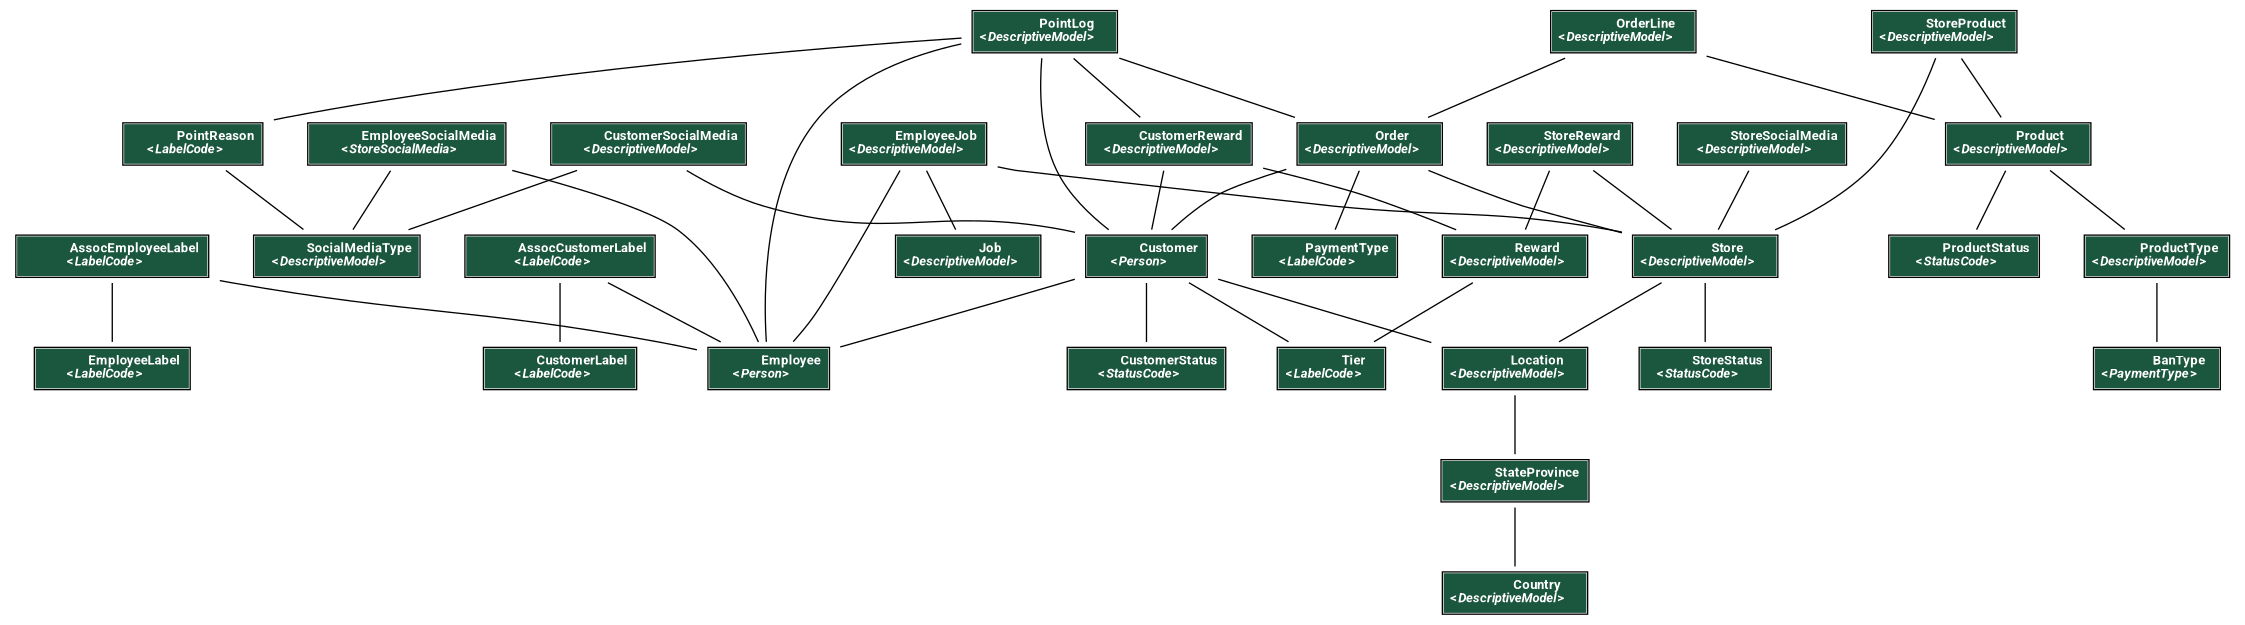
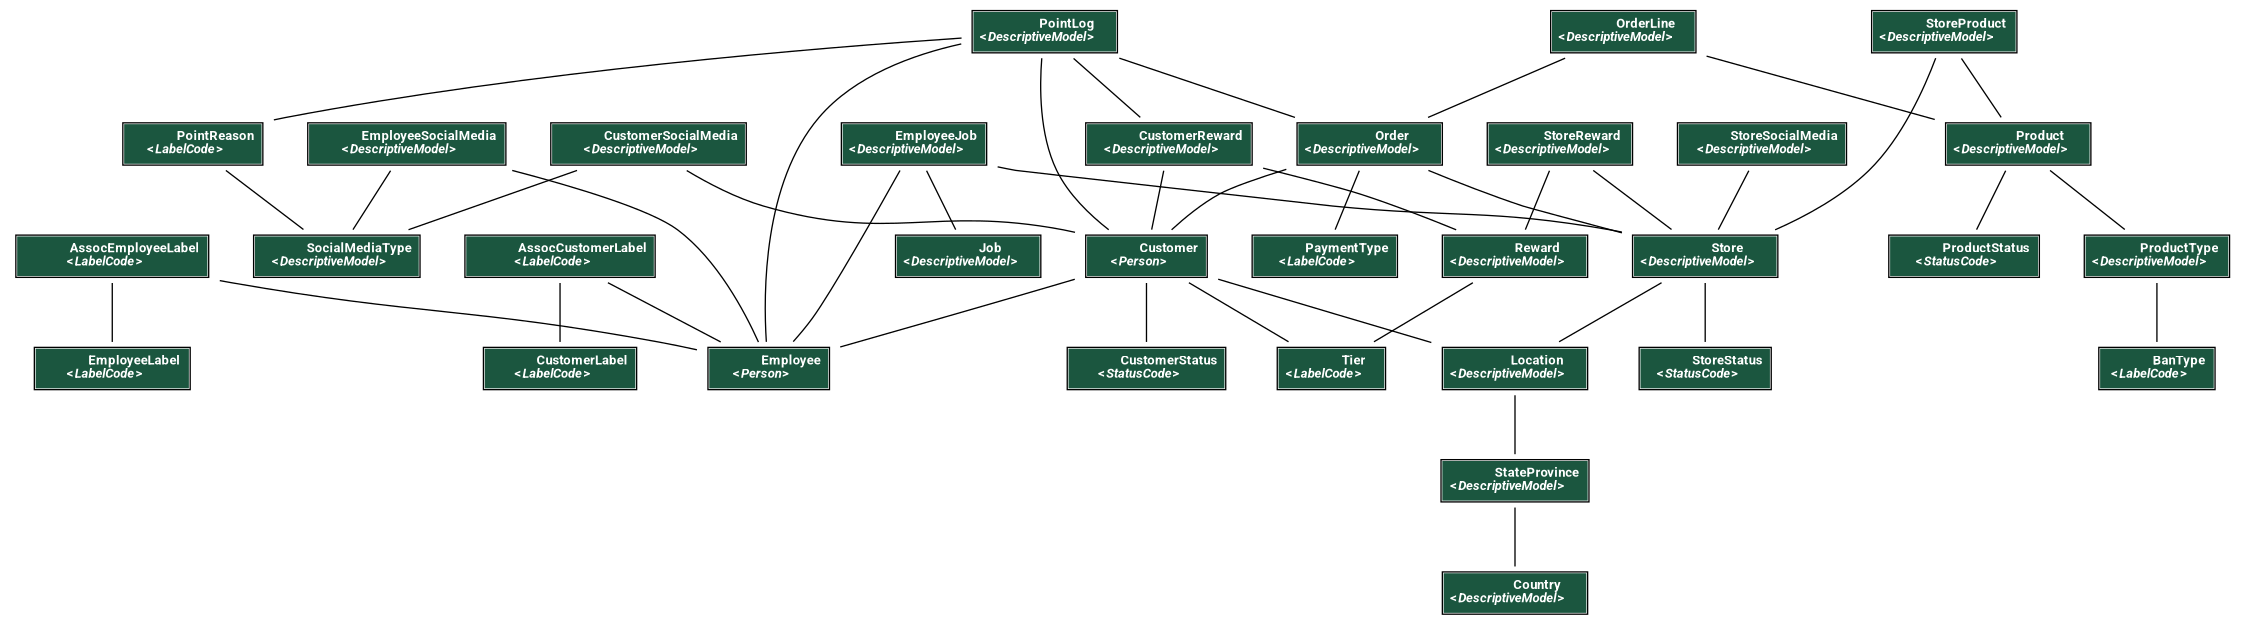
node "EmployeeSocialMedia": text "StoreSocialMedia" -> "DescriptiveModel"
node "BanType": text "PaymentType" -> "LabelCode"
